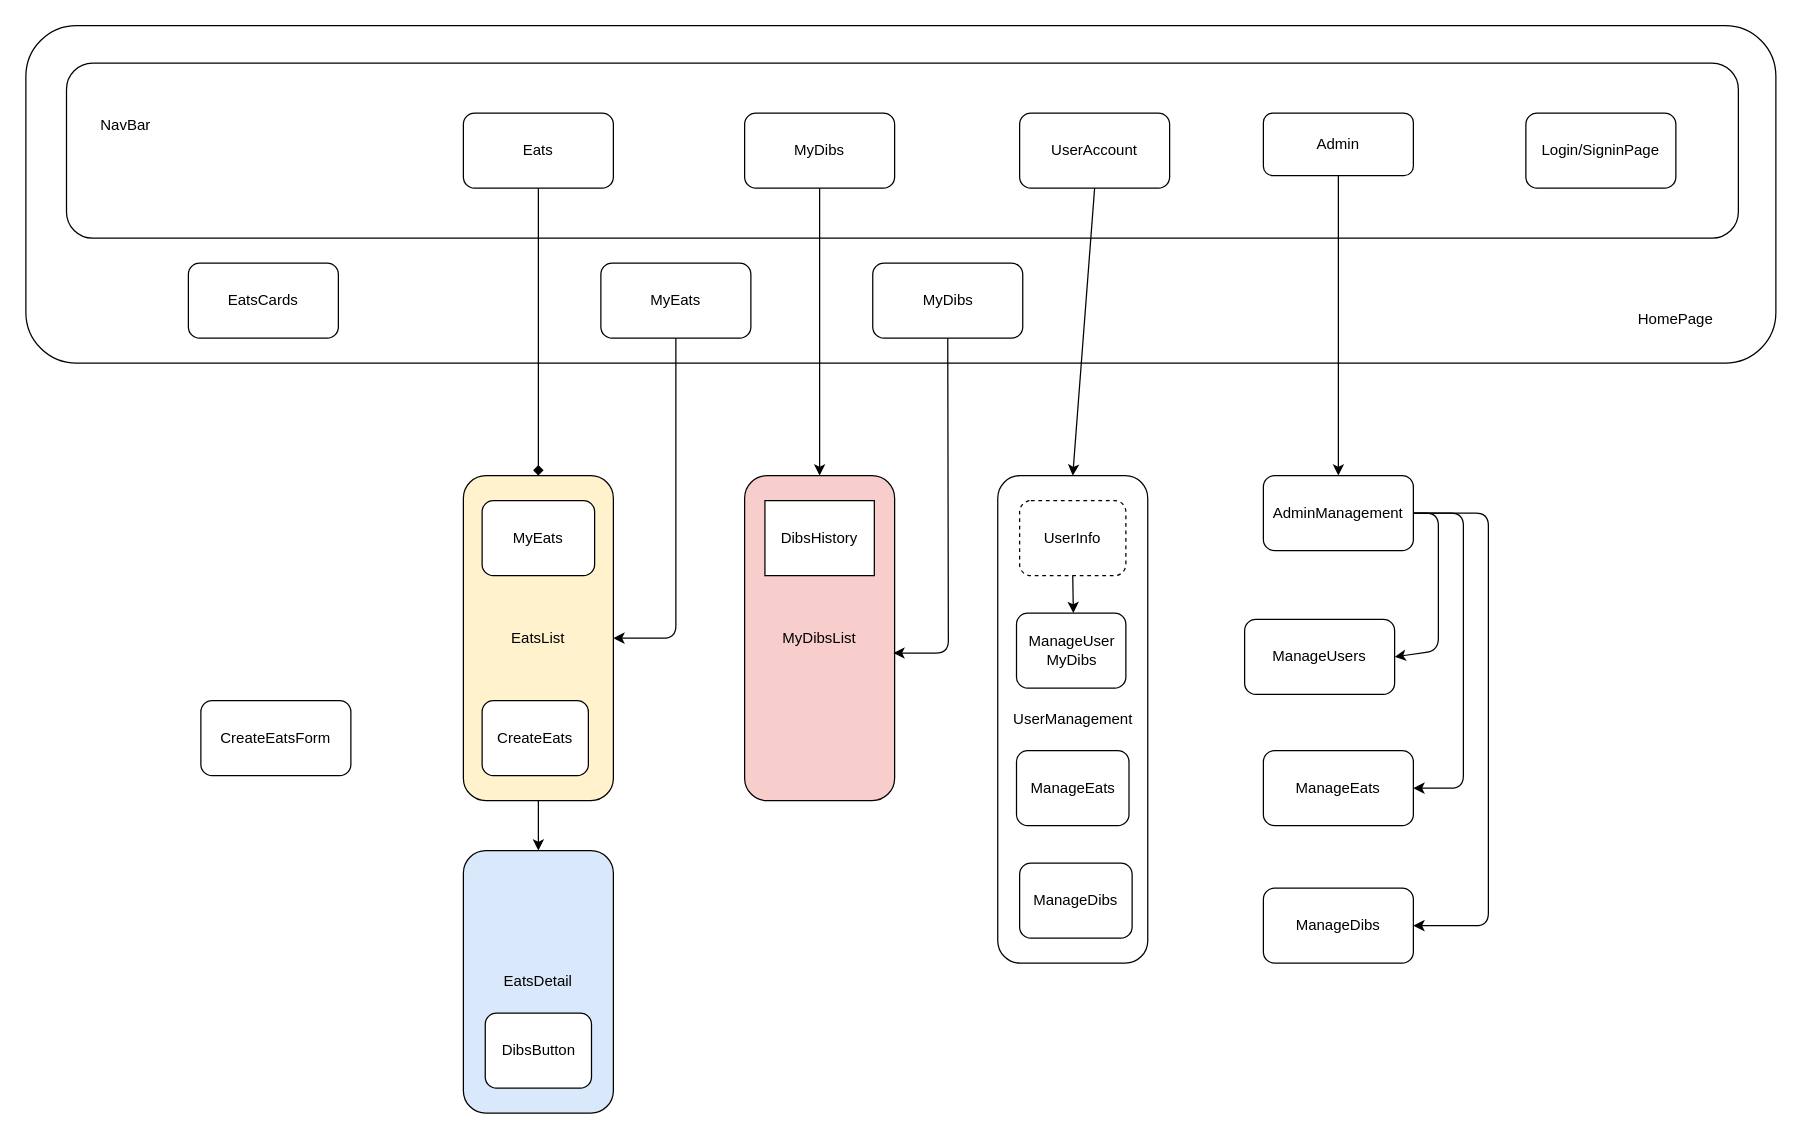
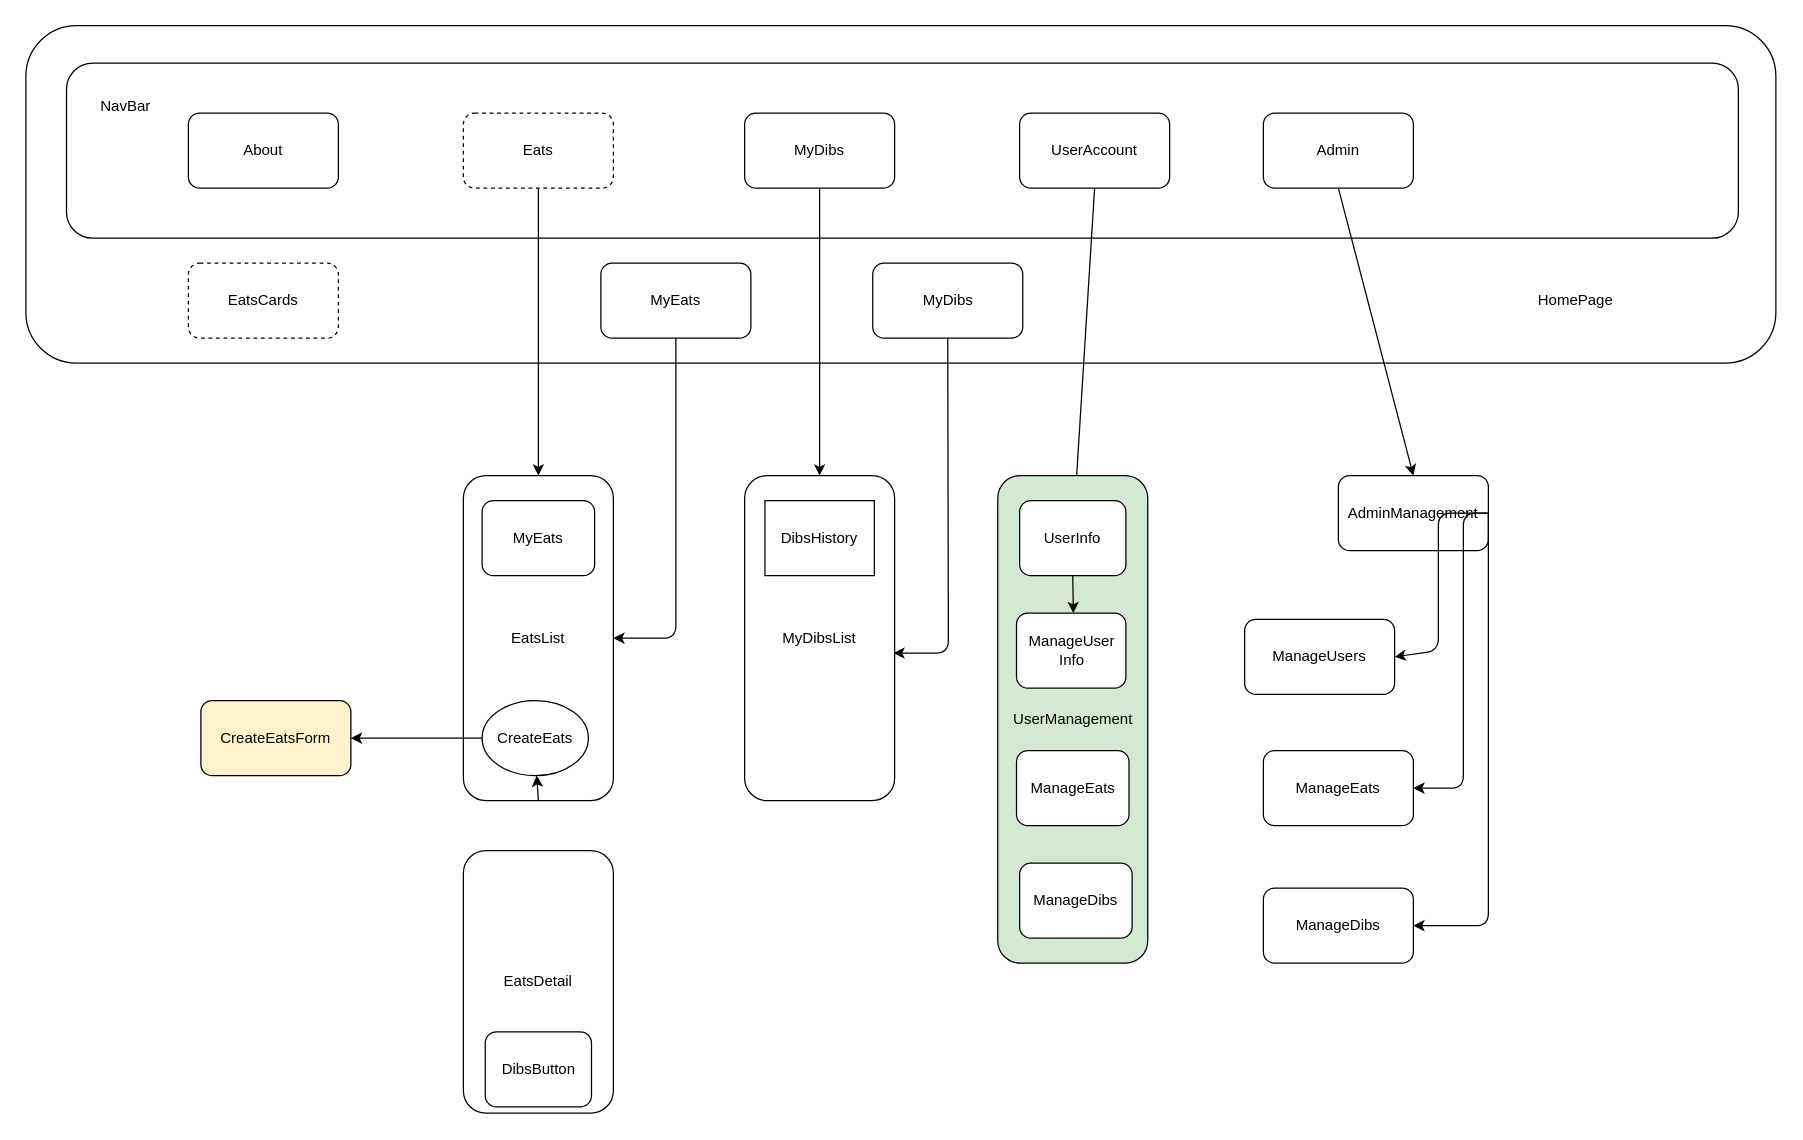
node "NavBar": moved (126, 126) -> (126, 107)
node "Admin": size 150x63 -> 150x75
node "About": added
node "Eats": style solid -> dashed
node "Login/SigninPage": removed
node "EatsCards": style solid -> dashed
node "HomePage": moved (1676, 319) -> (1576, 301)
edge "UserAccount" -> "UserManagement": now "UserAccount" -> "UserInfo"
edge "Eats" -> "EatsList": arrowhead diamond -> classic
node "AdminManagement": moved (1338, 513) -> (1413, 513)
node "UserInfo": style dashed -> solid
node "EatsList": fillcolor #fff2cc -> #ffffff
node "MyDibsList": fillcolor #f8cecc -> #ffffff
node "ManageUser MyDibs": label "ManageUser MyDibs" -> "ManageUser Info"
node "UserManagement": fillcolor #ffffff -> #d5e8d4
node "CreateEatsForm": fillcolor #ffffff -> #fff2cc
edge "CreateEats" -> "CreateEatsForm": added
node "CreateEats": shape rounded rectangle -> ellipse
edge "EatsList" -> "EatsDetail": now "EatsList" -> "CreateEats"
node "EatsDetail": fillcolor #dae8fc -> #ffffff
node "DibsButton": moved (538, 1051) -> (538, 1069)
